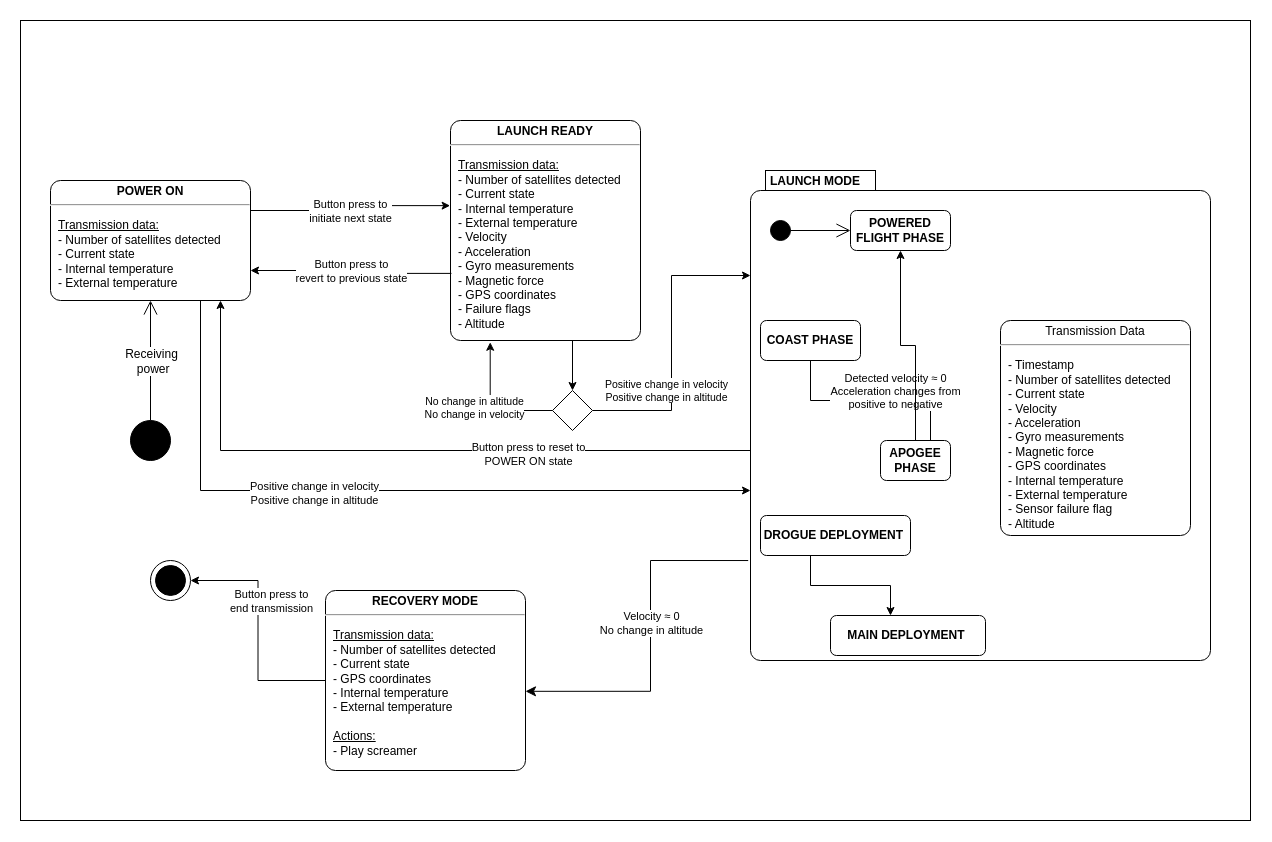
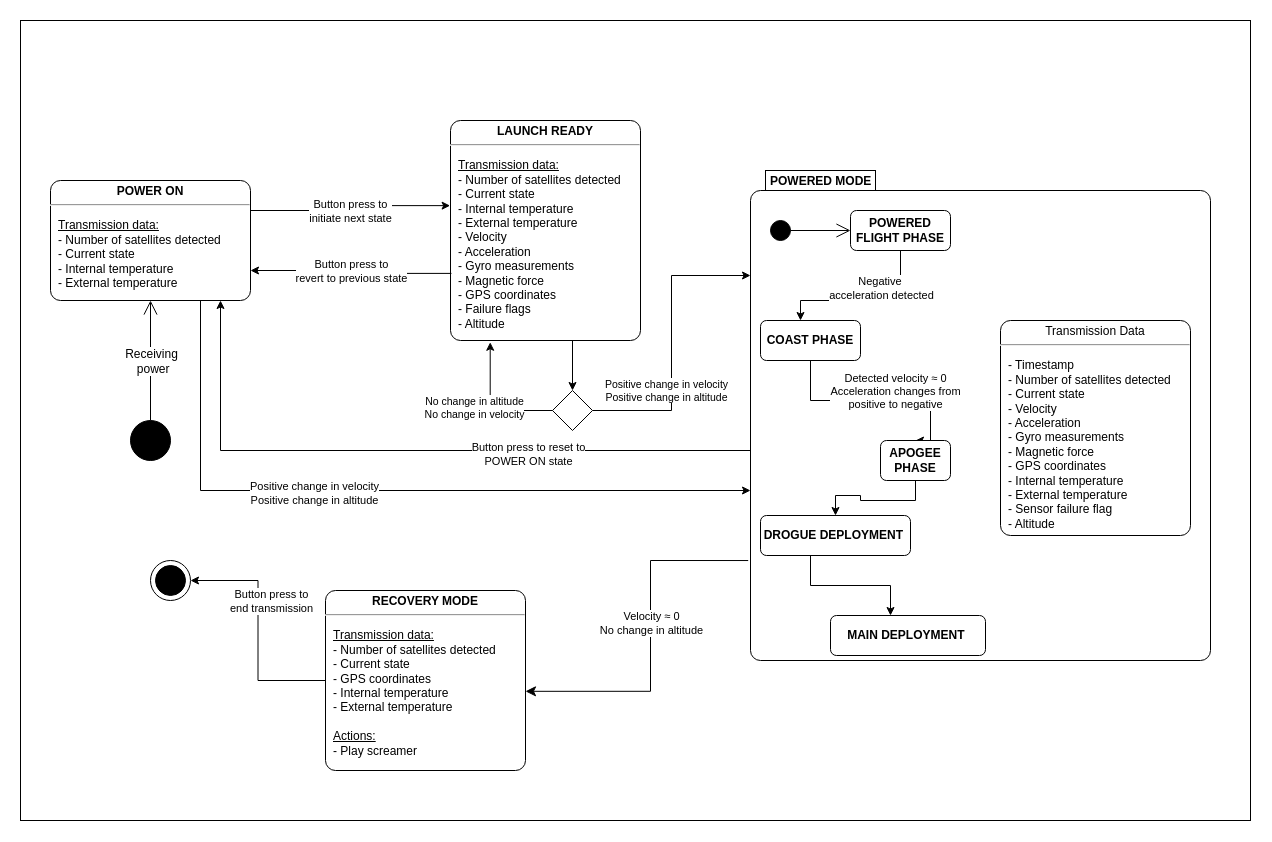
node "LAUNCH MODE": label "LAUNCH MODE" -> "POWERED MODE"
edge "POWERED FLIGHT PHASE" -> "COAST PHASE": added, label "Negative acceleration detected"
edge "APOGEE PHASE" -> "POWERED FLIGHT PHASE": now "APOGEE PHASE" -> "DROGUE DEPLOYMENT"
edge "COAST PHASE" -- "APOGEE PHASE": arrowhead none -> classic
